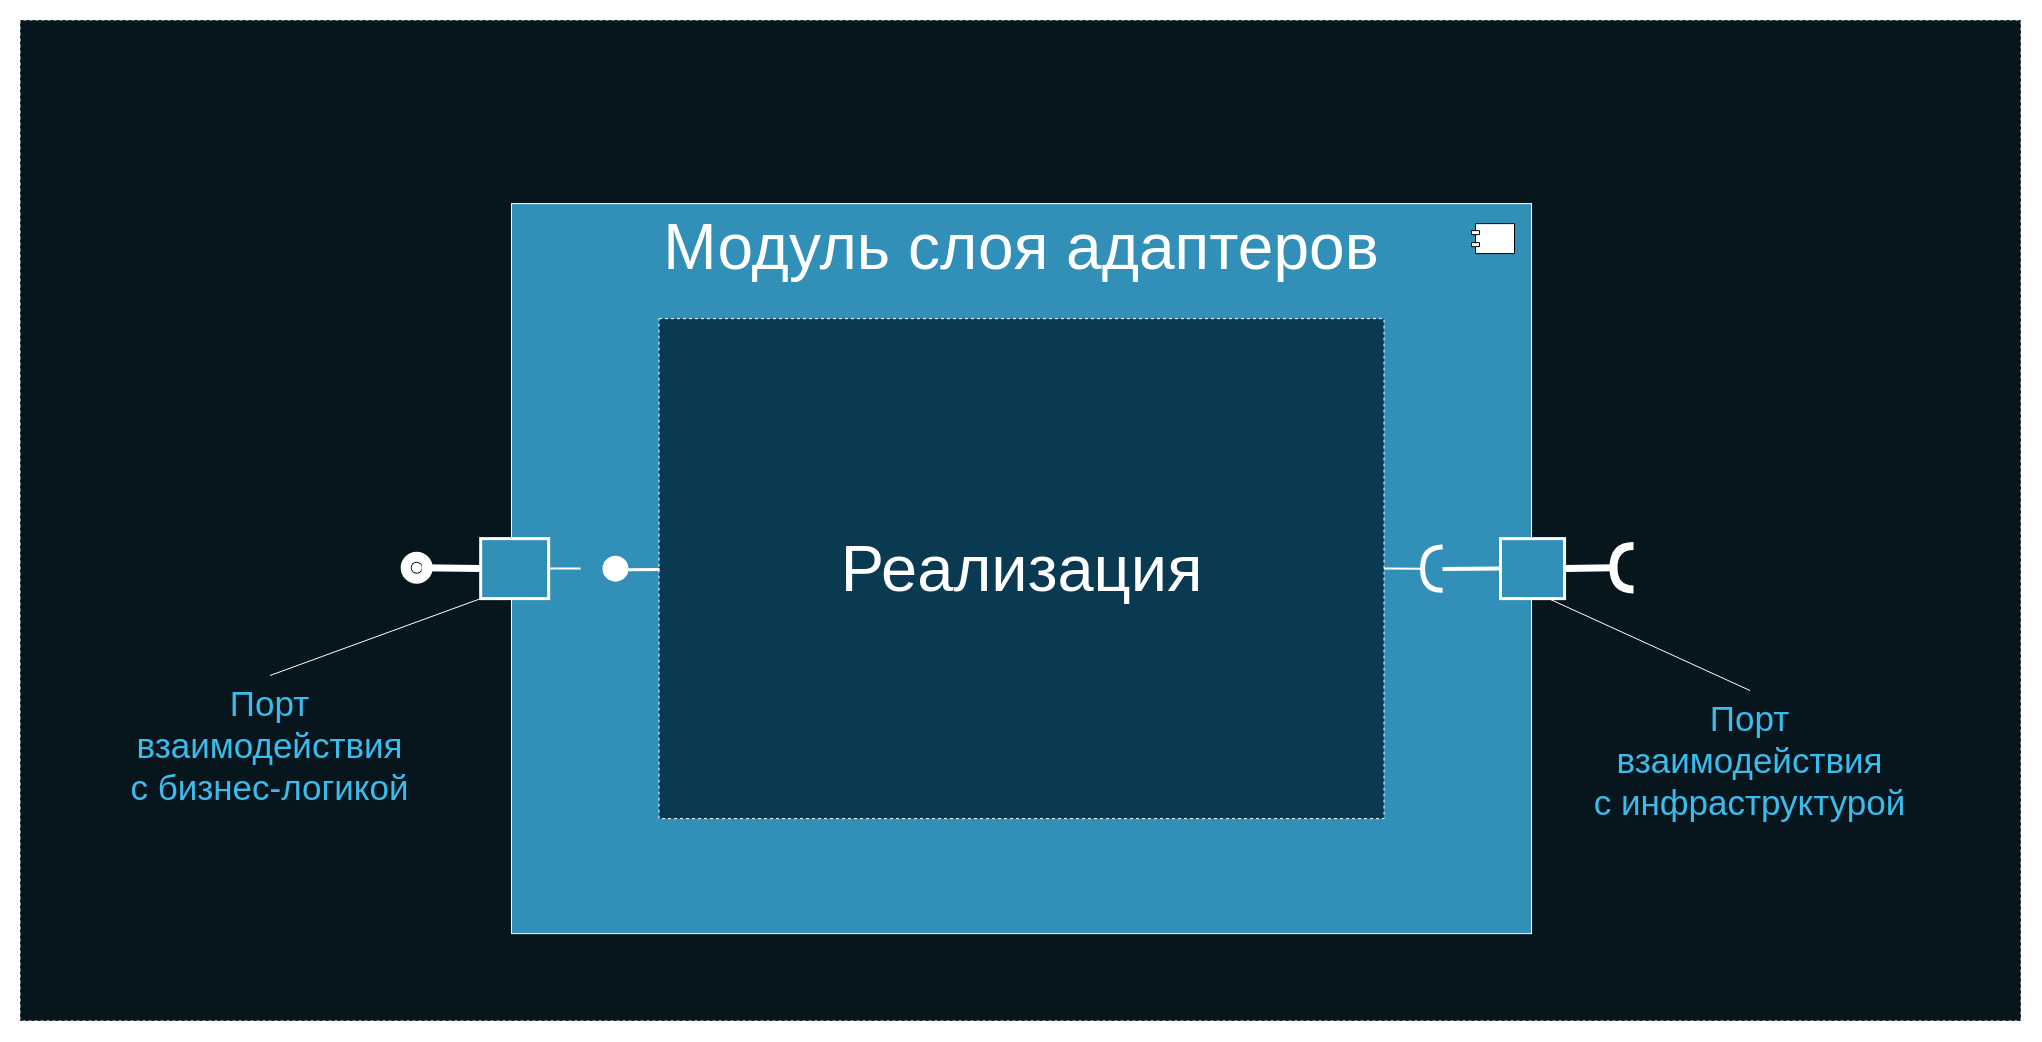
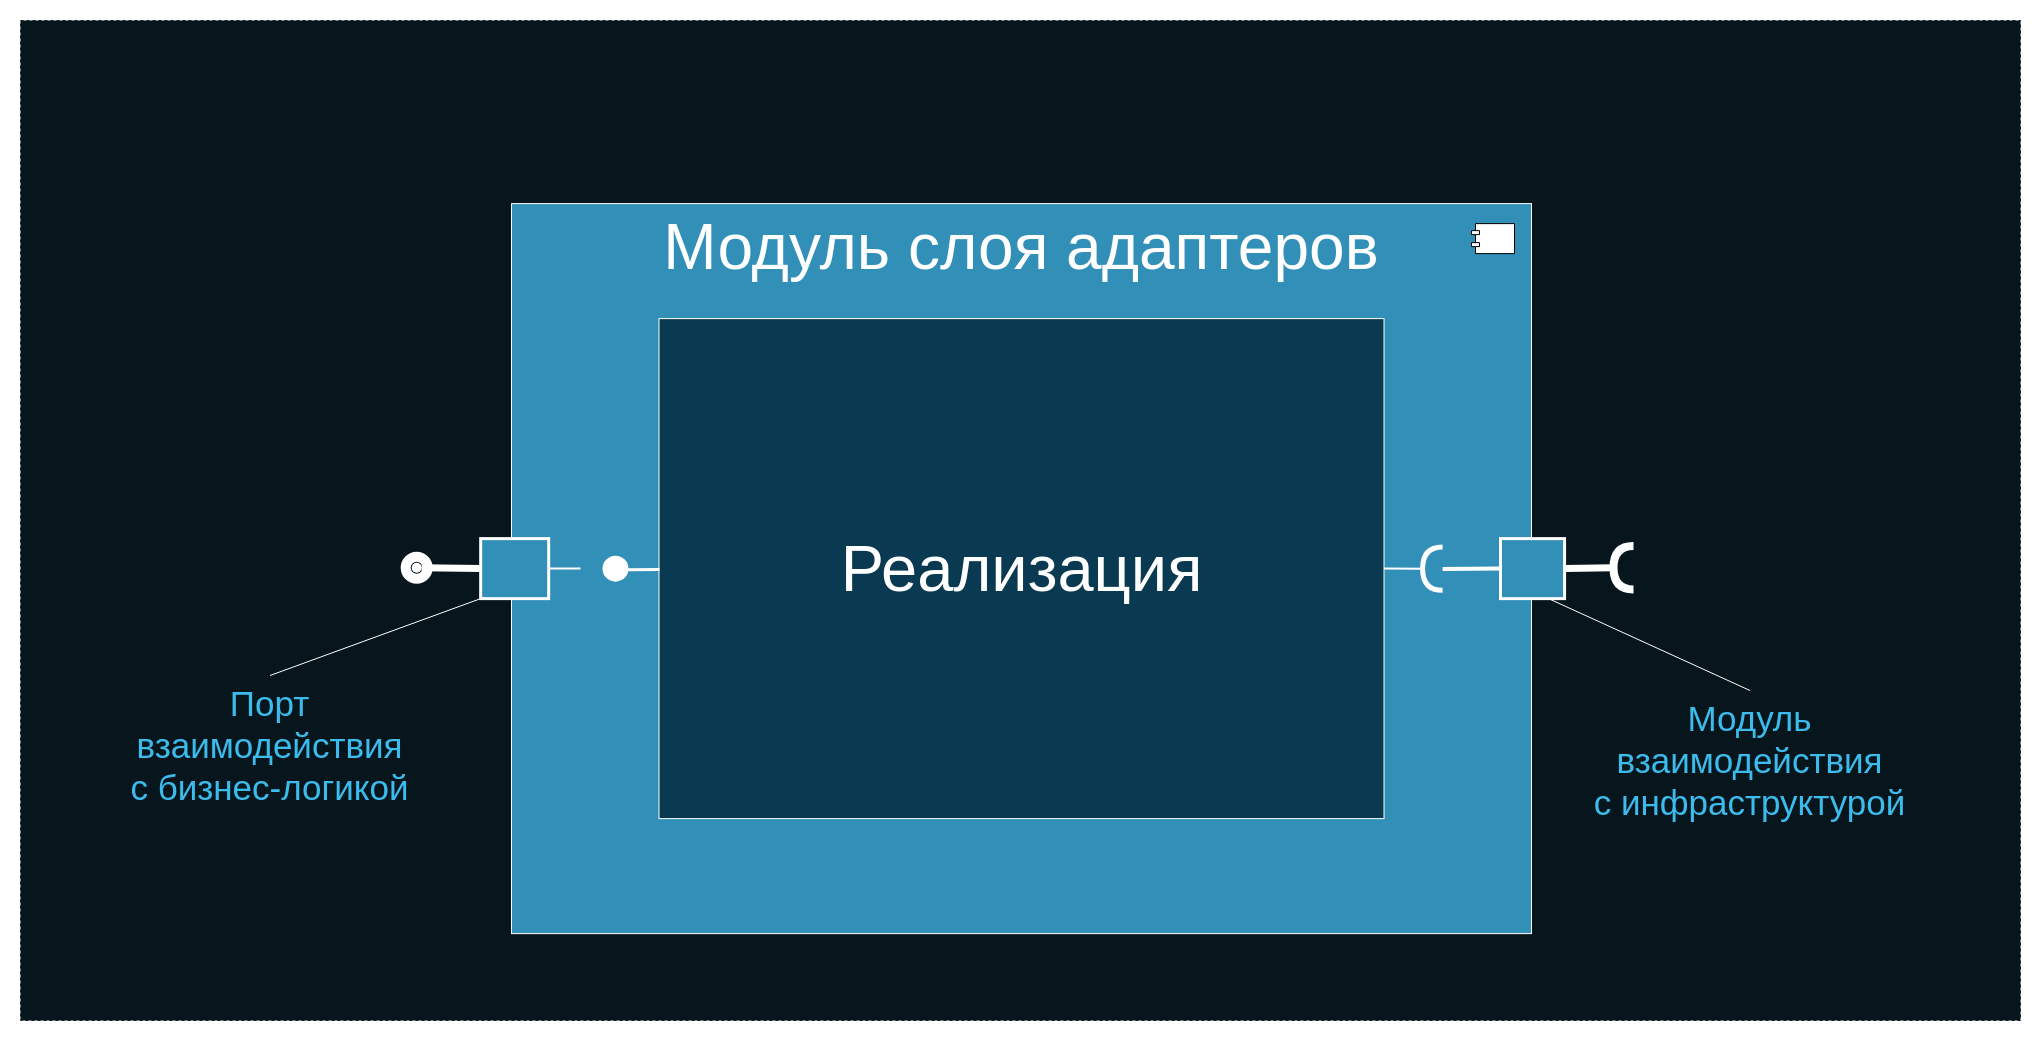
node "Реализация": style dashed -> solid
node "Порт взаимодействия с инфраструктурой": label "Порт взаимодействия с инфраструктурой" -> "Модуль взаимодействия с инфраструктурой"
